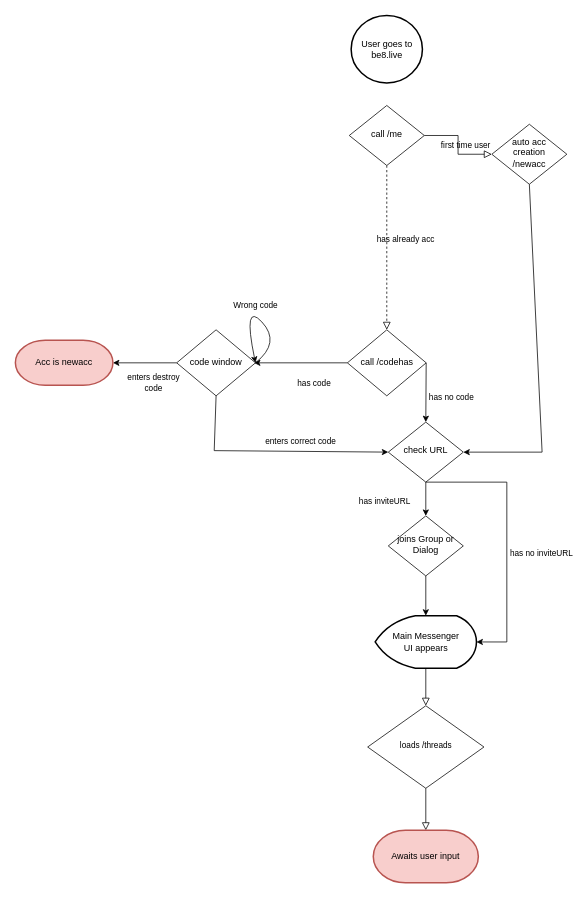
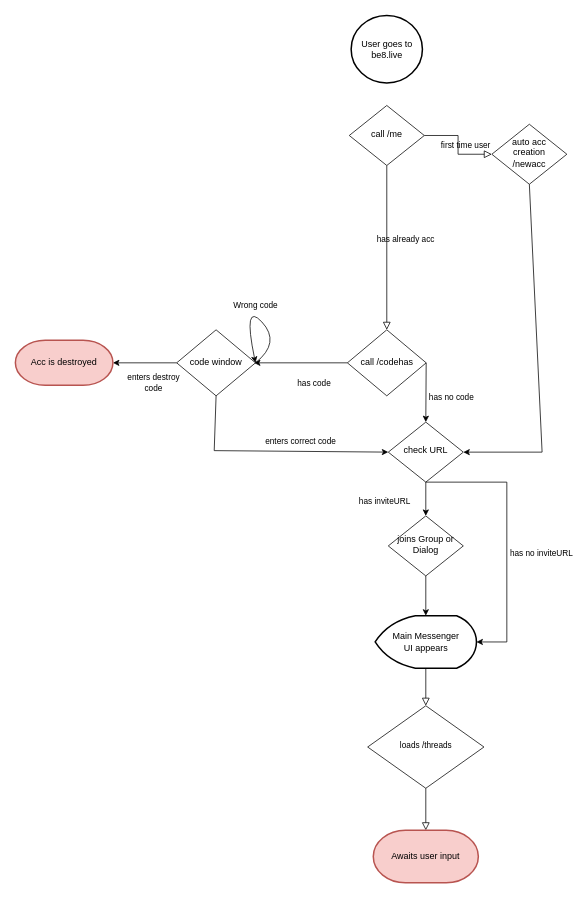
edge "call /me" -> "call /codehas": style dashed -> solid
node "Acc is newacc": label "Acc is newacc" -> "Acc is destroyed"
